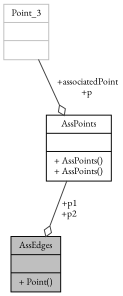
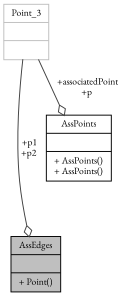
edge "AssPoints" -> "AssEdges": now "Point_3" -> "AssEdges"
